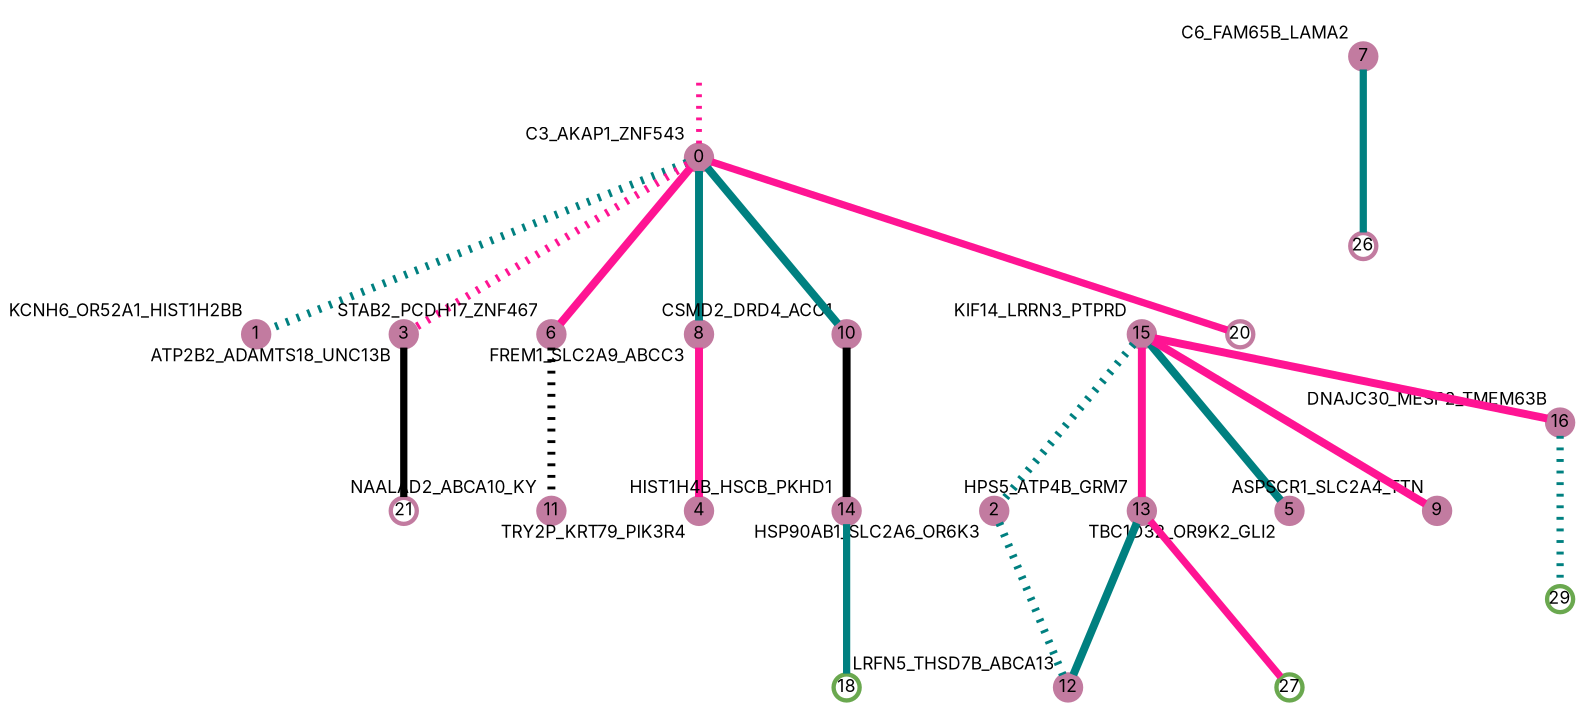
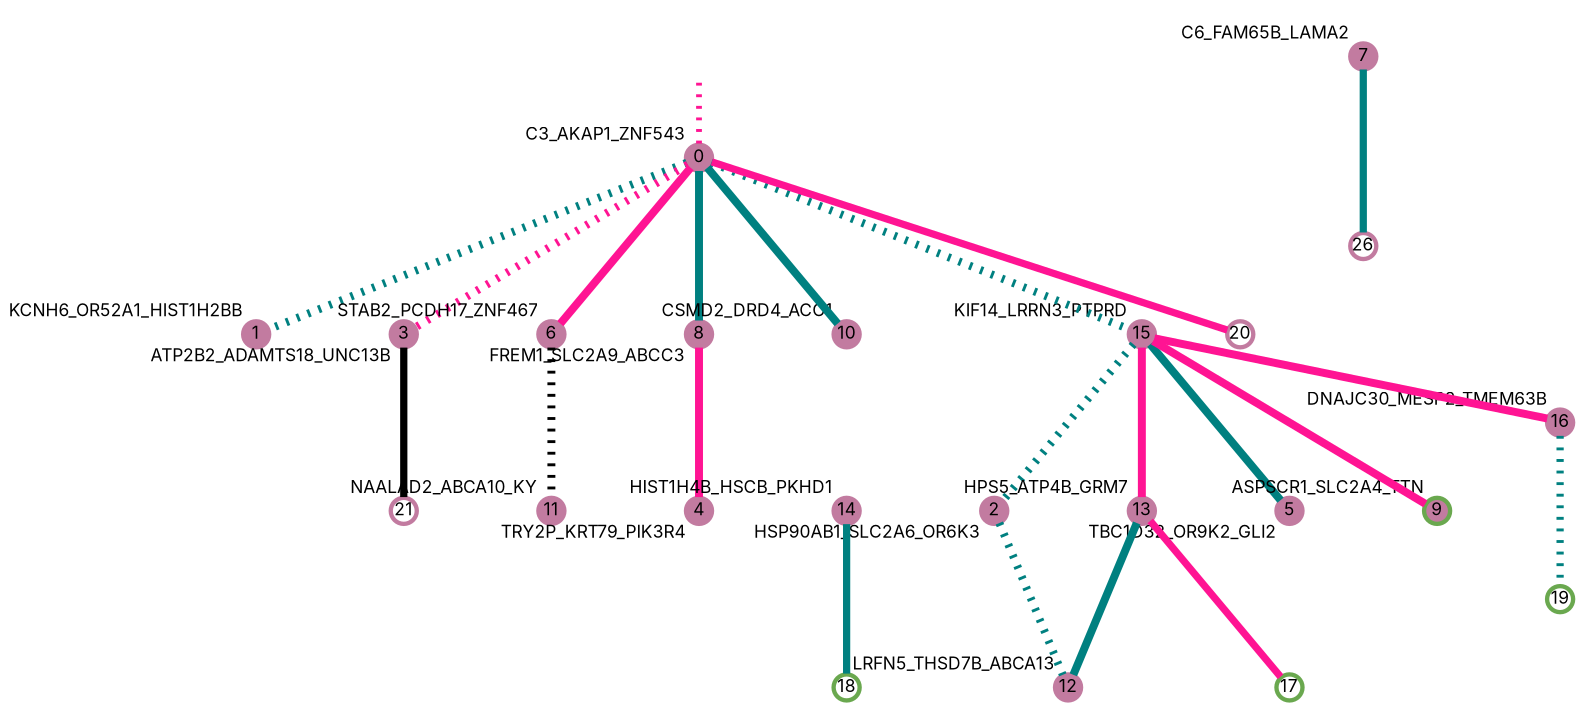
edge "0 C3_AKAP1_ZNF543" -> "15 KIF14_LRRN3_PTPRD": added
edge "10 CSMD2_DRD4_ACO1" -> "14 HIST1H4B_HSCB_PKHD1": removed
node "9 ASPSCR1_SLC2A4_TTN": color #c27ba0ff -> #6aa84fff
node "29": label "29" -> "19"
node "27": label "27" -> "17"
